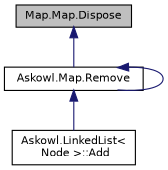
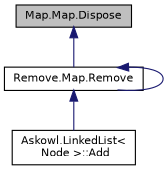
node "Askowl.Map.Remove": label "Askowl.Map.Remove" -> "Remove.Map.Remove"
